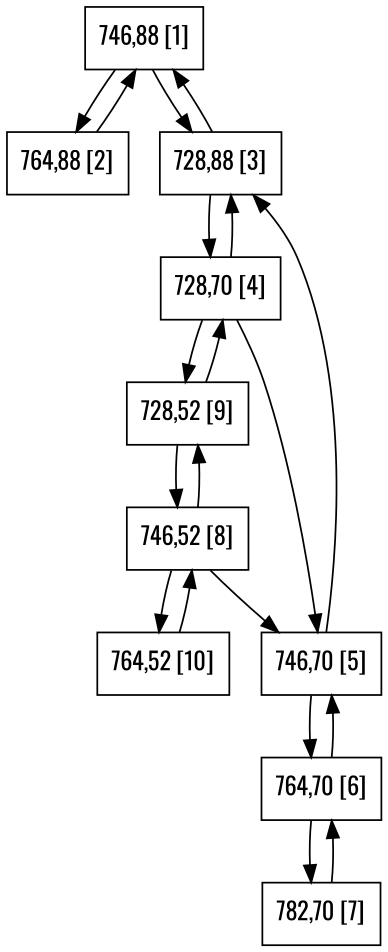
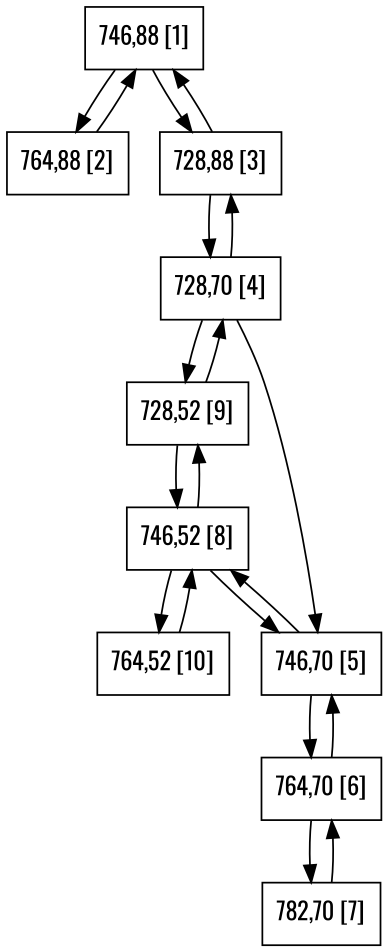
edge "746,70 [5]" -> "728,88 [3]": now "746,70 [5]" -> "746,52 [8]"
